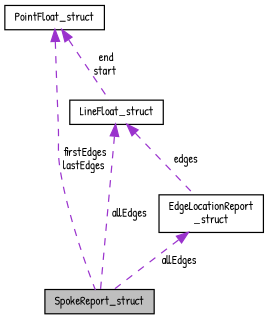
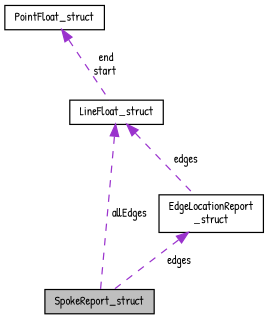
edge "SpokeReport_struct" -> "PointFloat_struct": removed, label "firstEdges lastEdges"
edge "SpokeReport_struct" -> "EdgeLocationReport _struct": label " allEdges" -> " edges"
